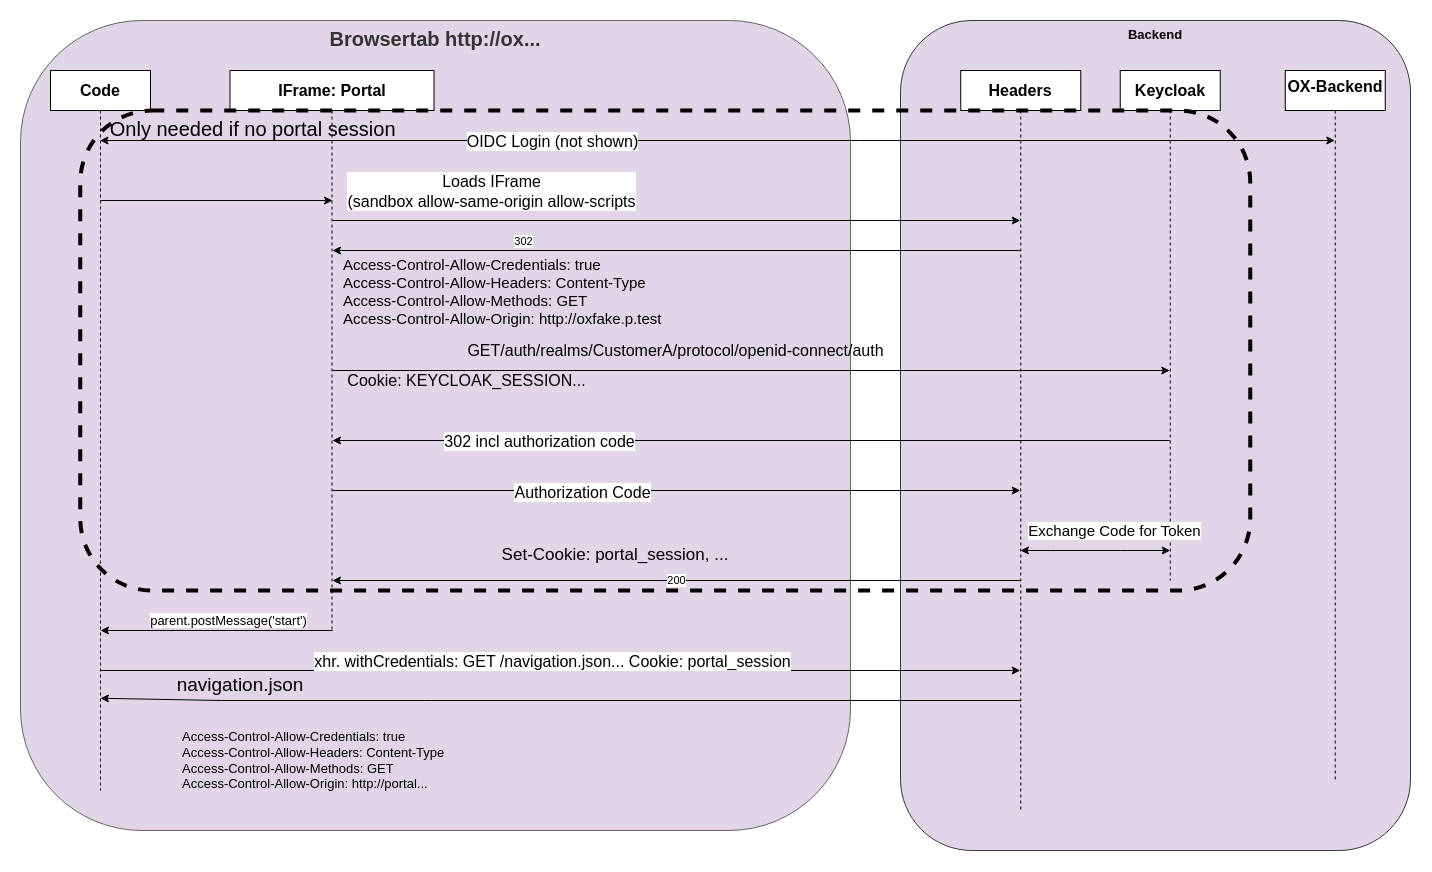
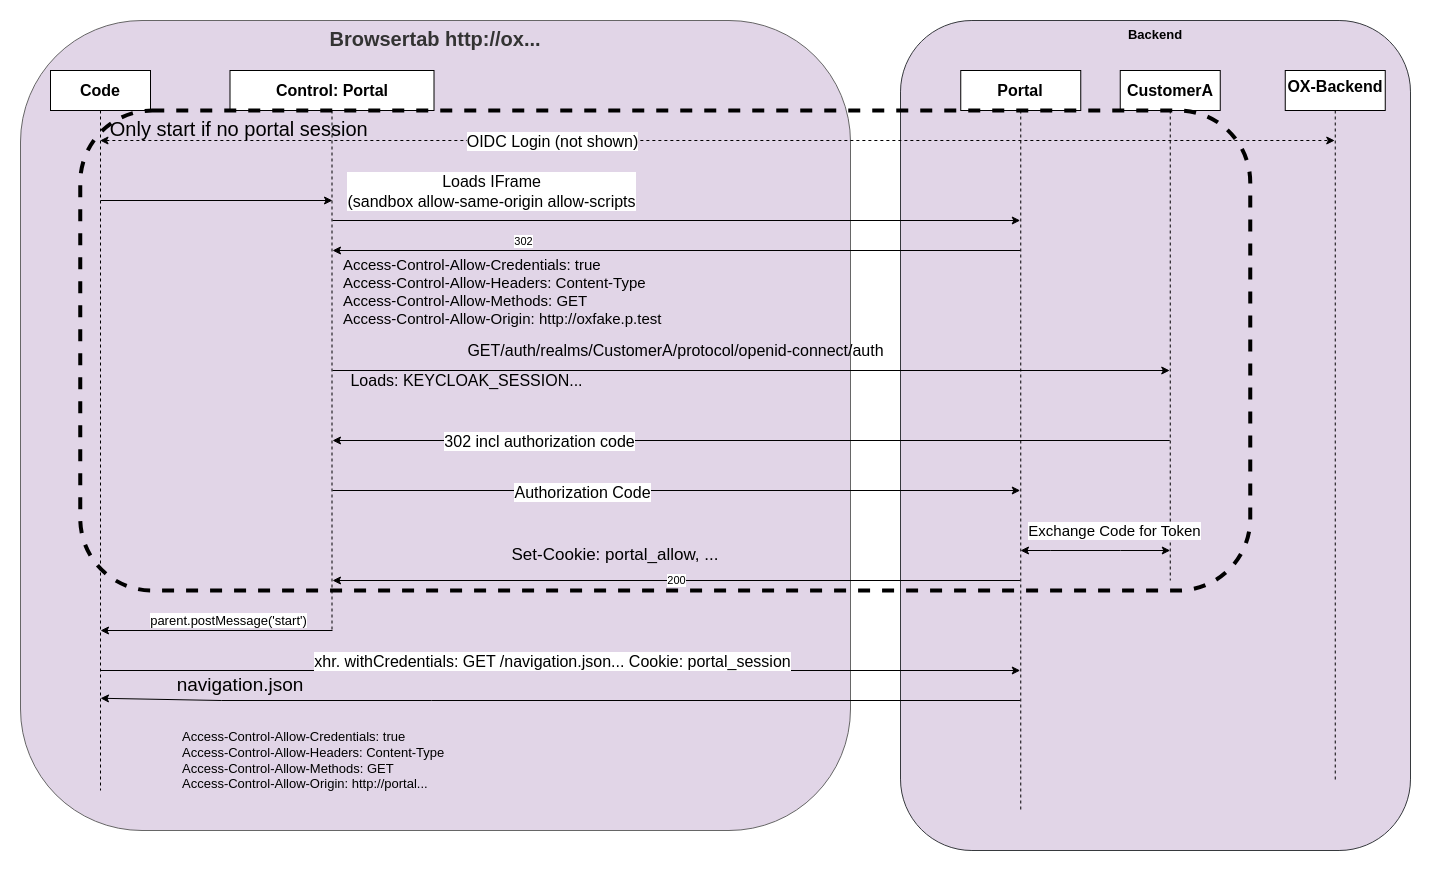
node "IFrame: Portal": label "IFrame: Portal" -> "Control: Portal"
node "Headers": label "Headers" -> "Portal"
node "Keycloak": label "Keycloak" -> "CustomerA"
node "Only needed if no portal session": label "Only needed if no portal session" -> "Only start if no portal session"
edge "OX-Backend" -- "Code": style solid -> dashed
node "Cookie: KEYCLOAK_SESSION...": label "Cookie: KEYCLOAK_SESSION..." -> "Loads: KEYCLOAK_SESSION..."
node "Set-Cookie: portal_session, ...": label "Set-Cookie: portal_session, ..." -> "Set-Cookie: portal_allow, ..."
